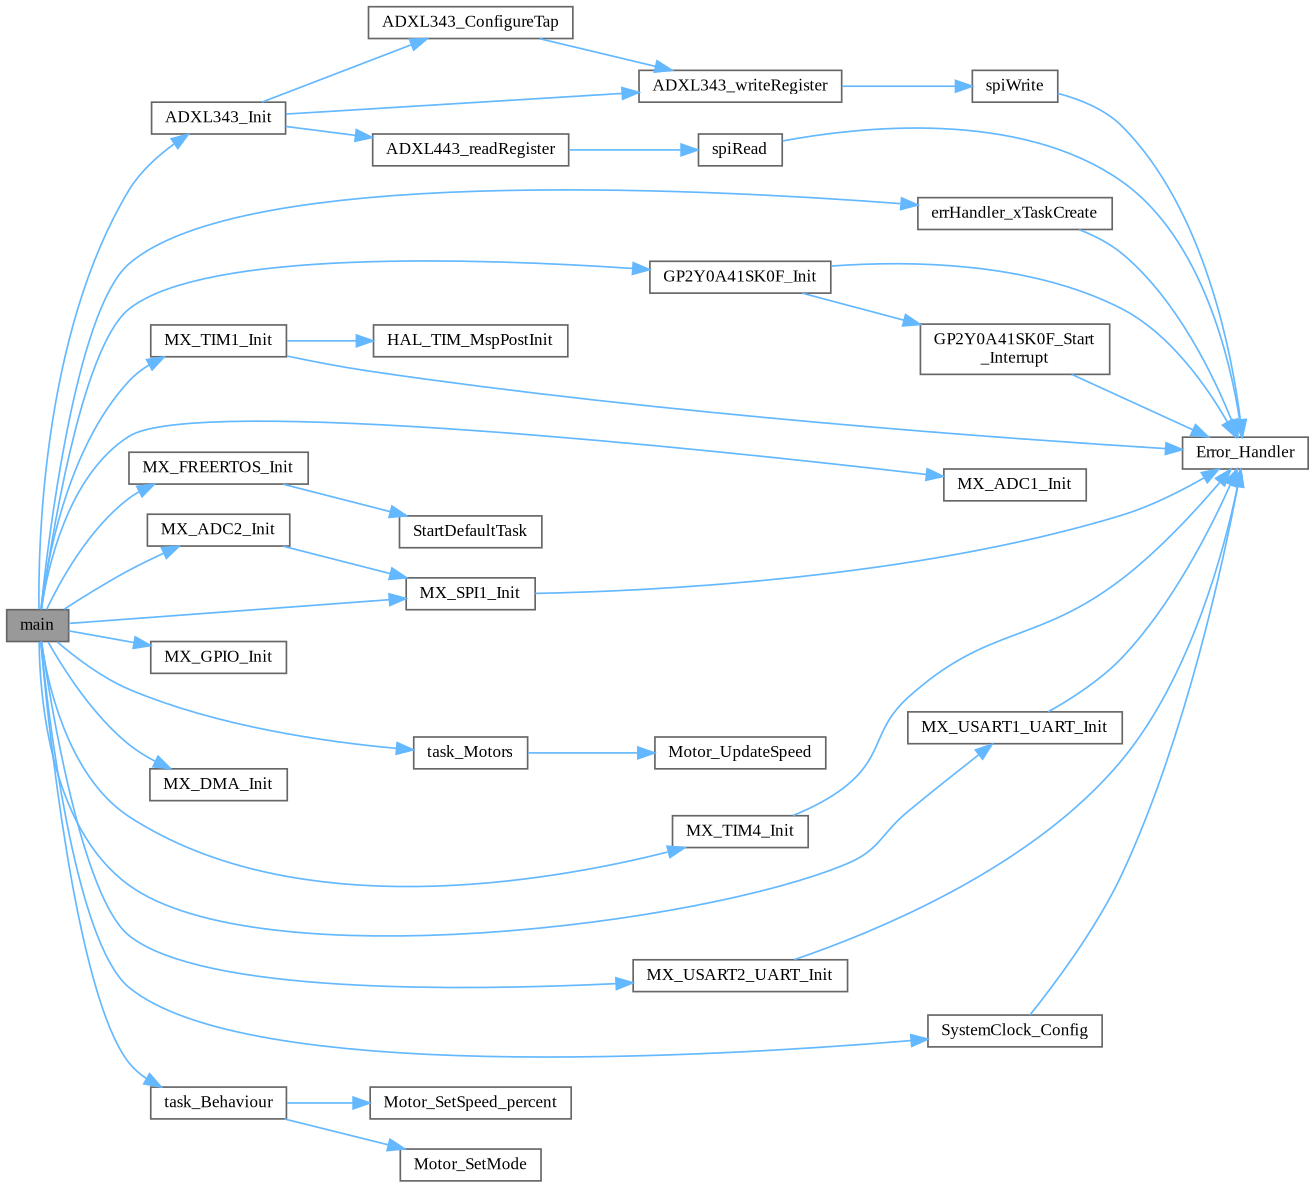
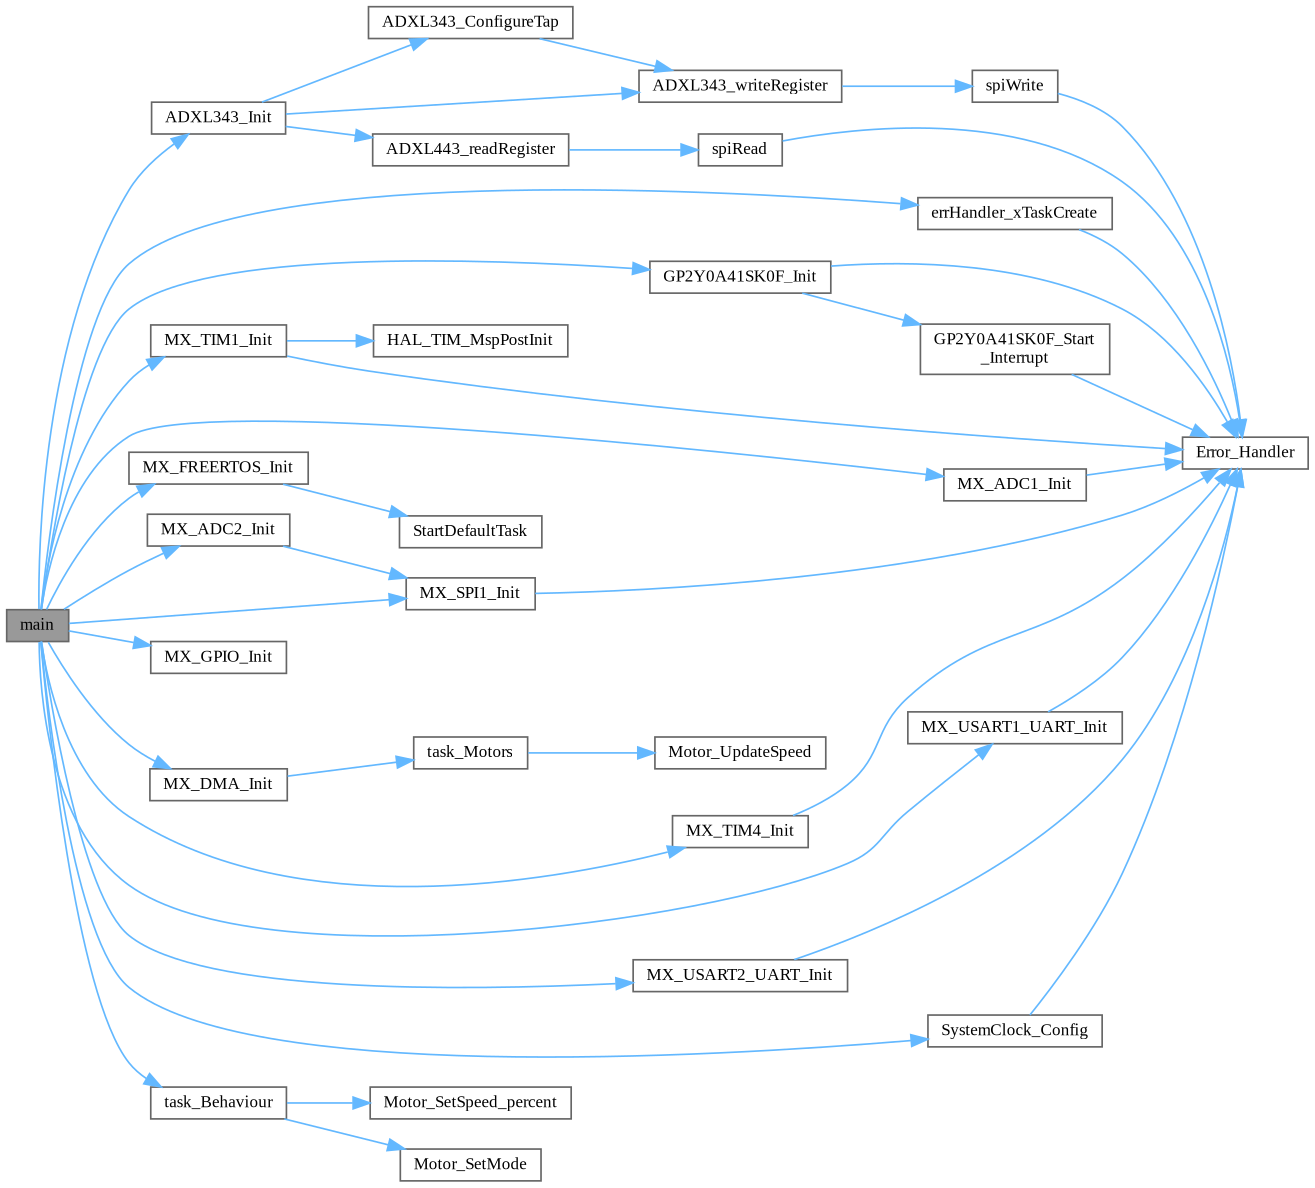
edge "MX_ADC1_Init" -> "Error_Handler": added
edge "main" -> "task_Motors": now "MX_DMA_Init" -> "task_Motors"
